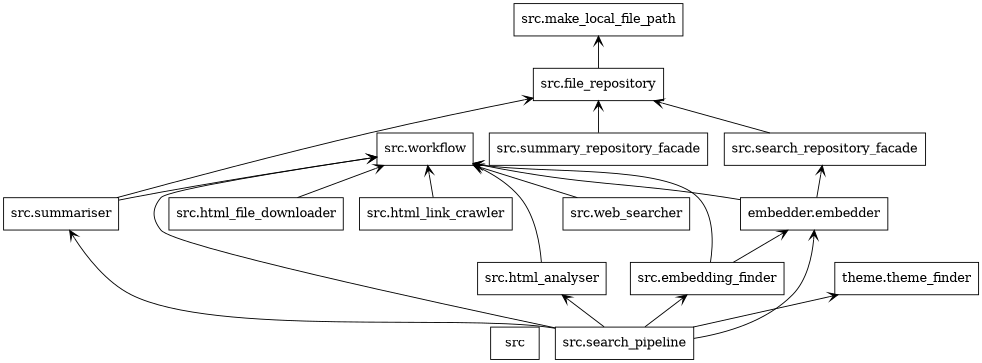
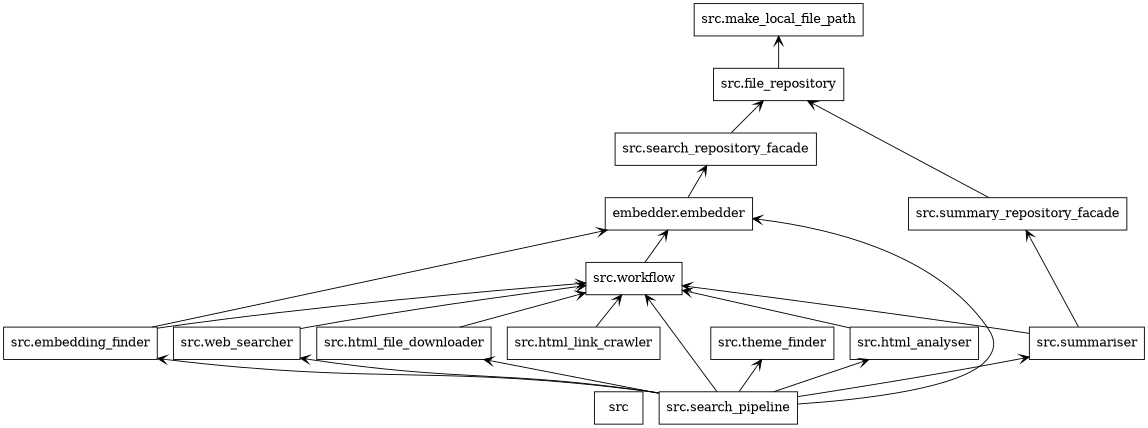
edge "src.summariser" -> "src.file_repository": now "src.summariser" -> "src.summary_repository_facade"
edge "embedder.embedder" -> "src.workflow": reversed
node "theme.theme_finder": label "theme.theme_finder" -> "src.theme_finder"
edge "src.search_pipeline" -> "src.web_searcher": added
edge "src.search_pipeline" -> "src.html_file_downloader": added
